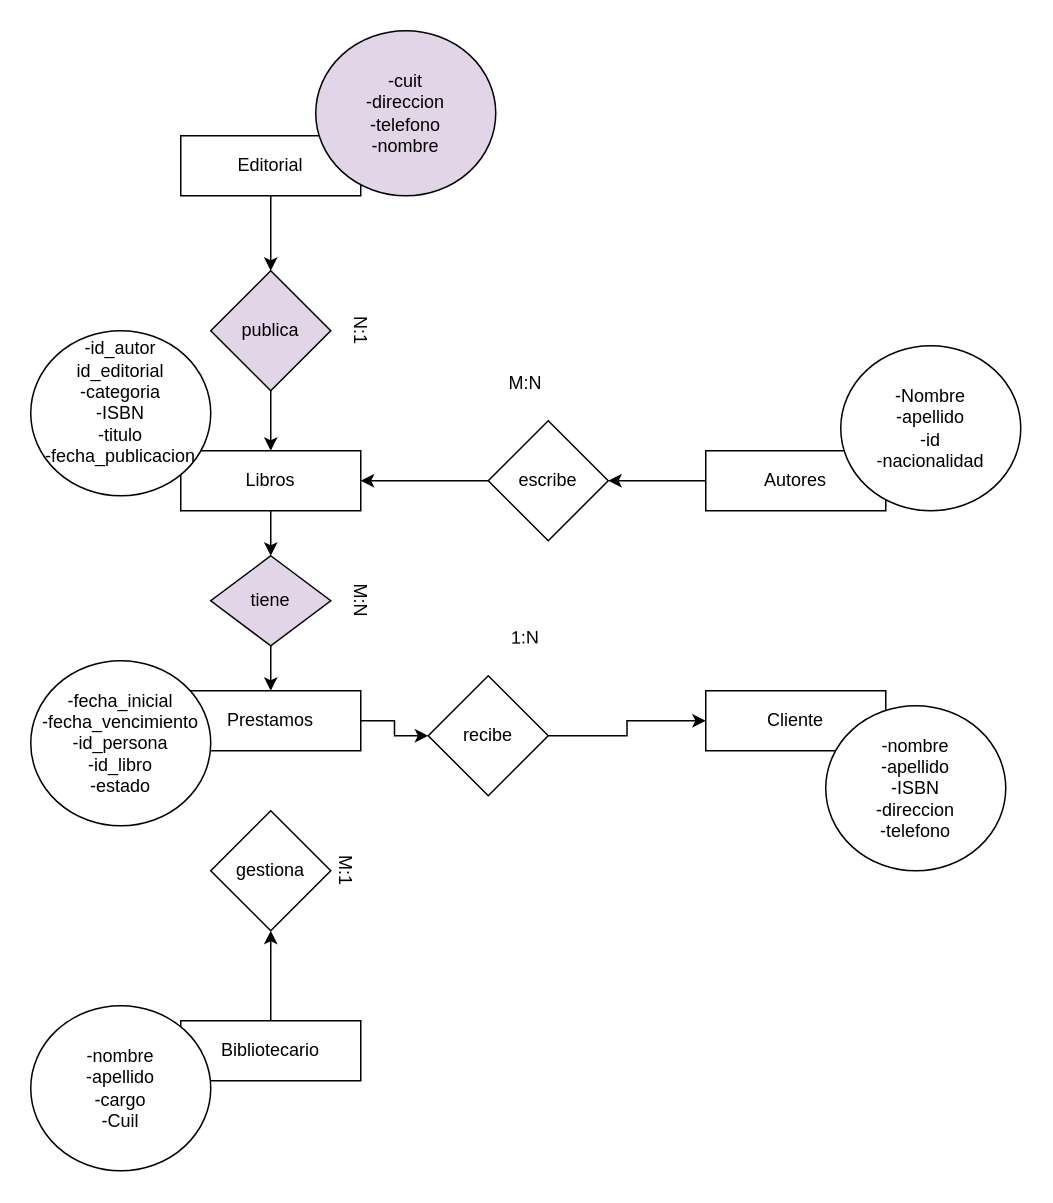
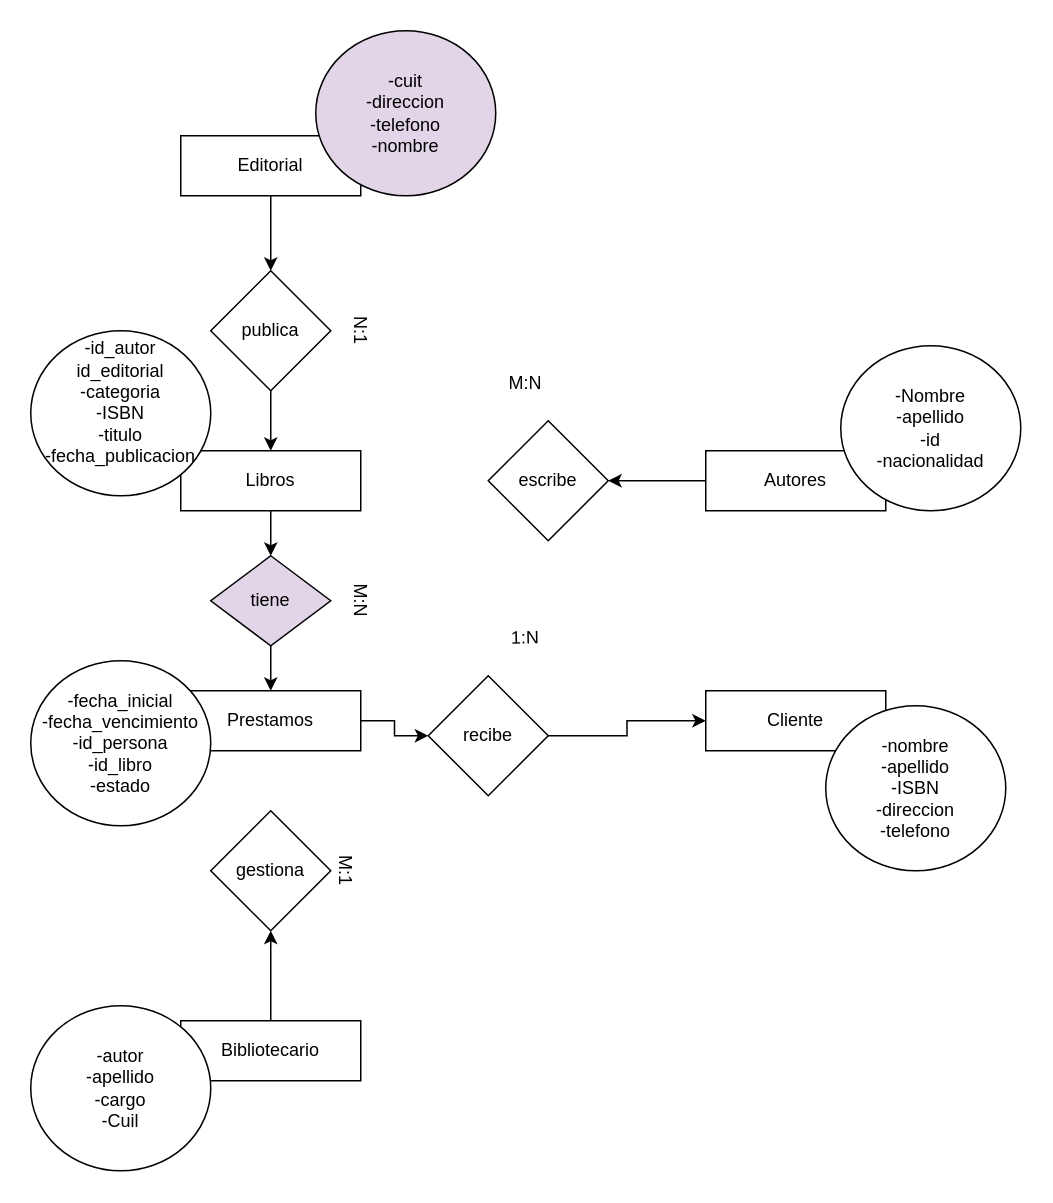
node "publica": fillcolor #e1d5e7 -> #ffffff
edge "escribe" -> "Libros": removed
node "-nombre -apellido -cargo -Cuil": label "-nombre -apellido -cargo -Cuil" -> "-autor -apellido -cargo -Cuil"
